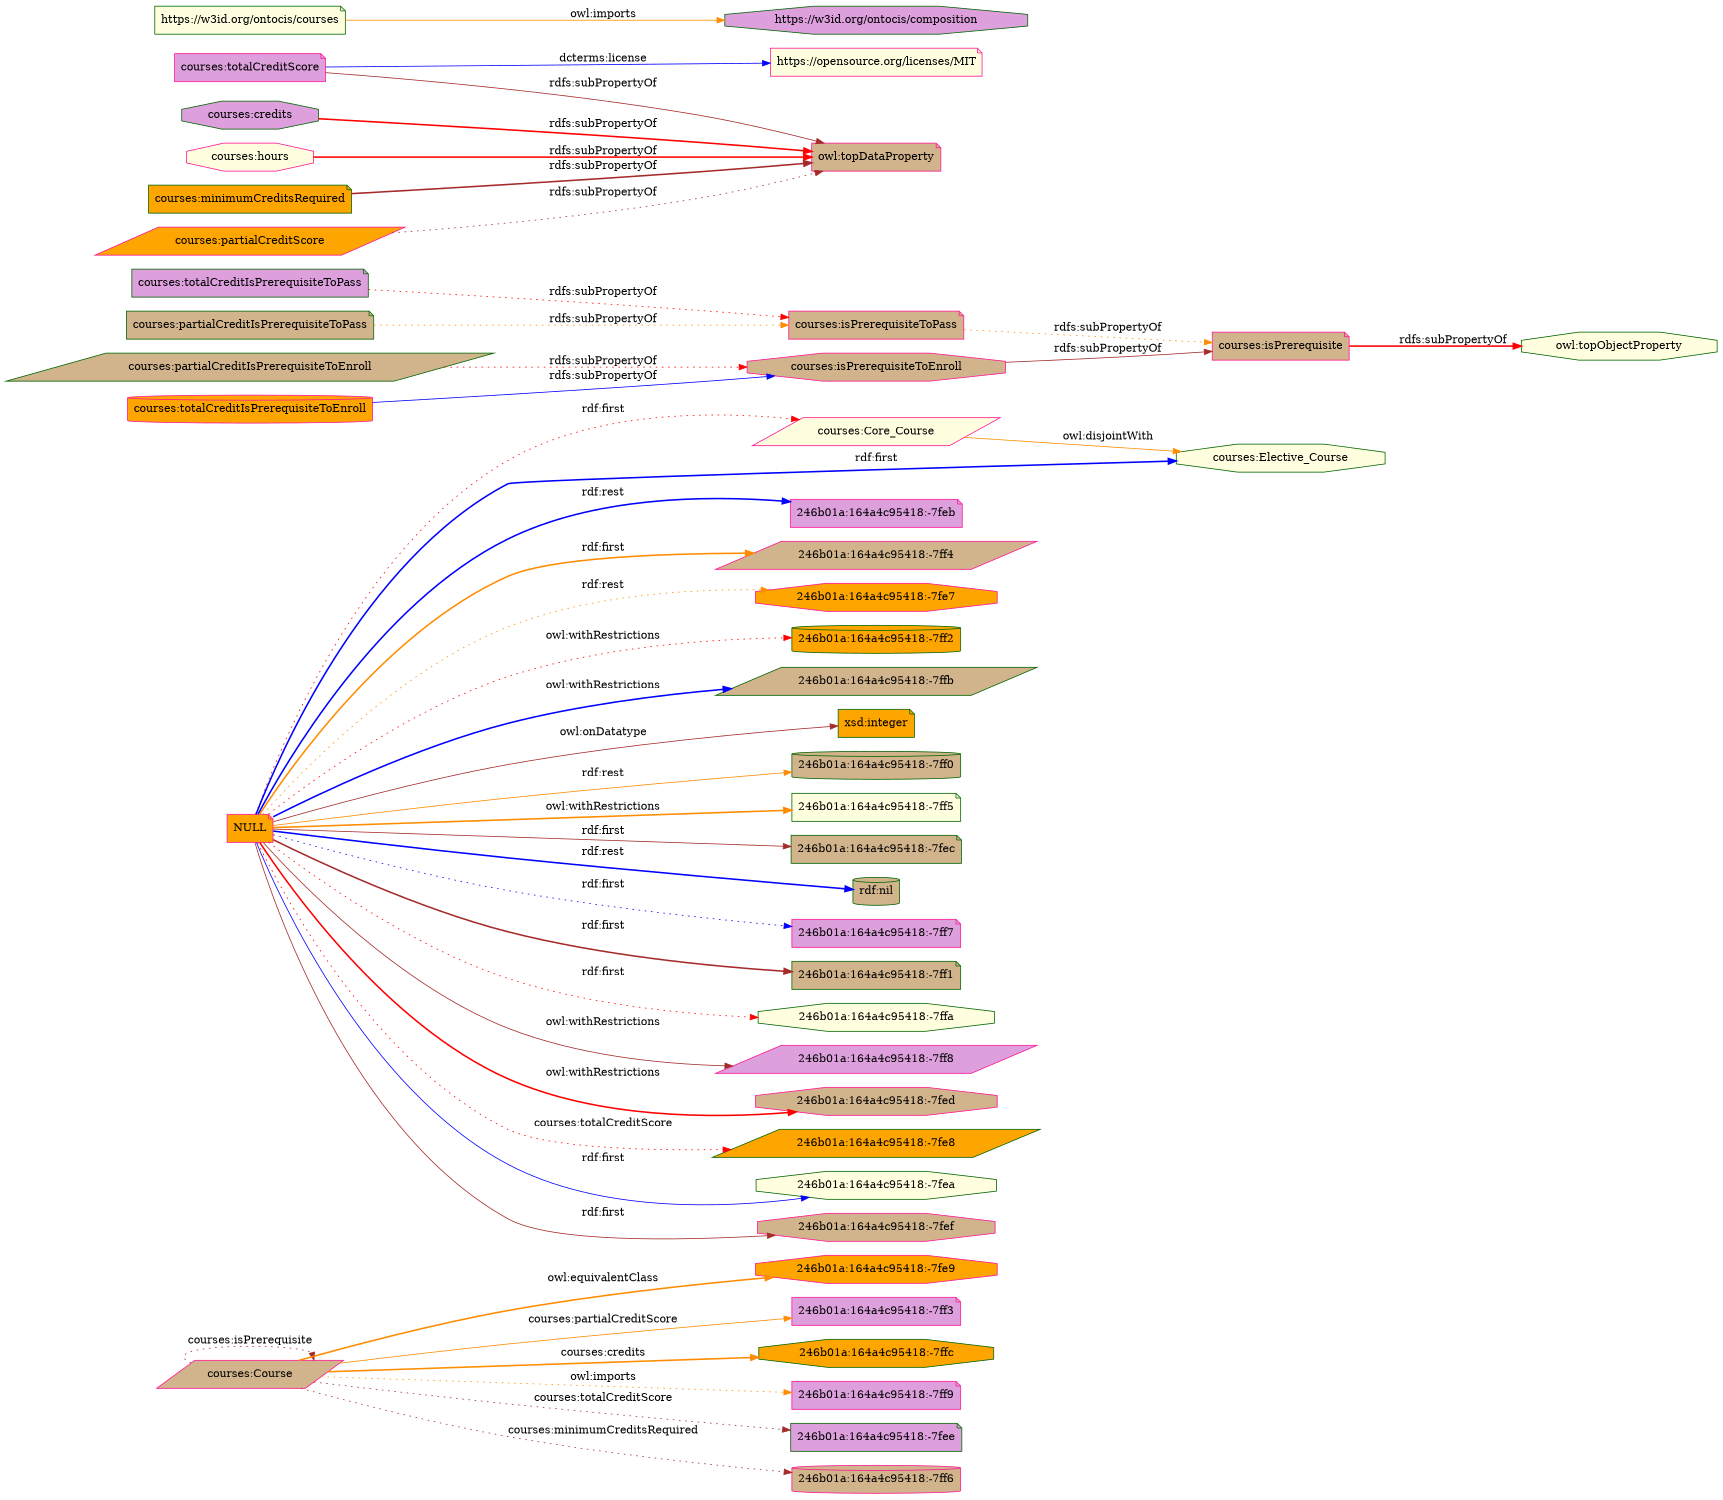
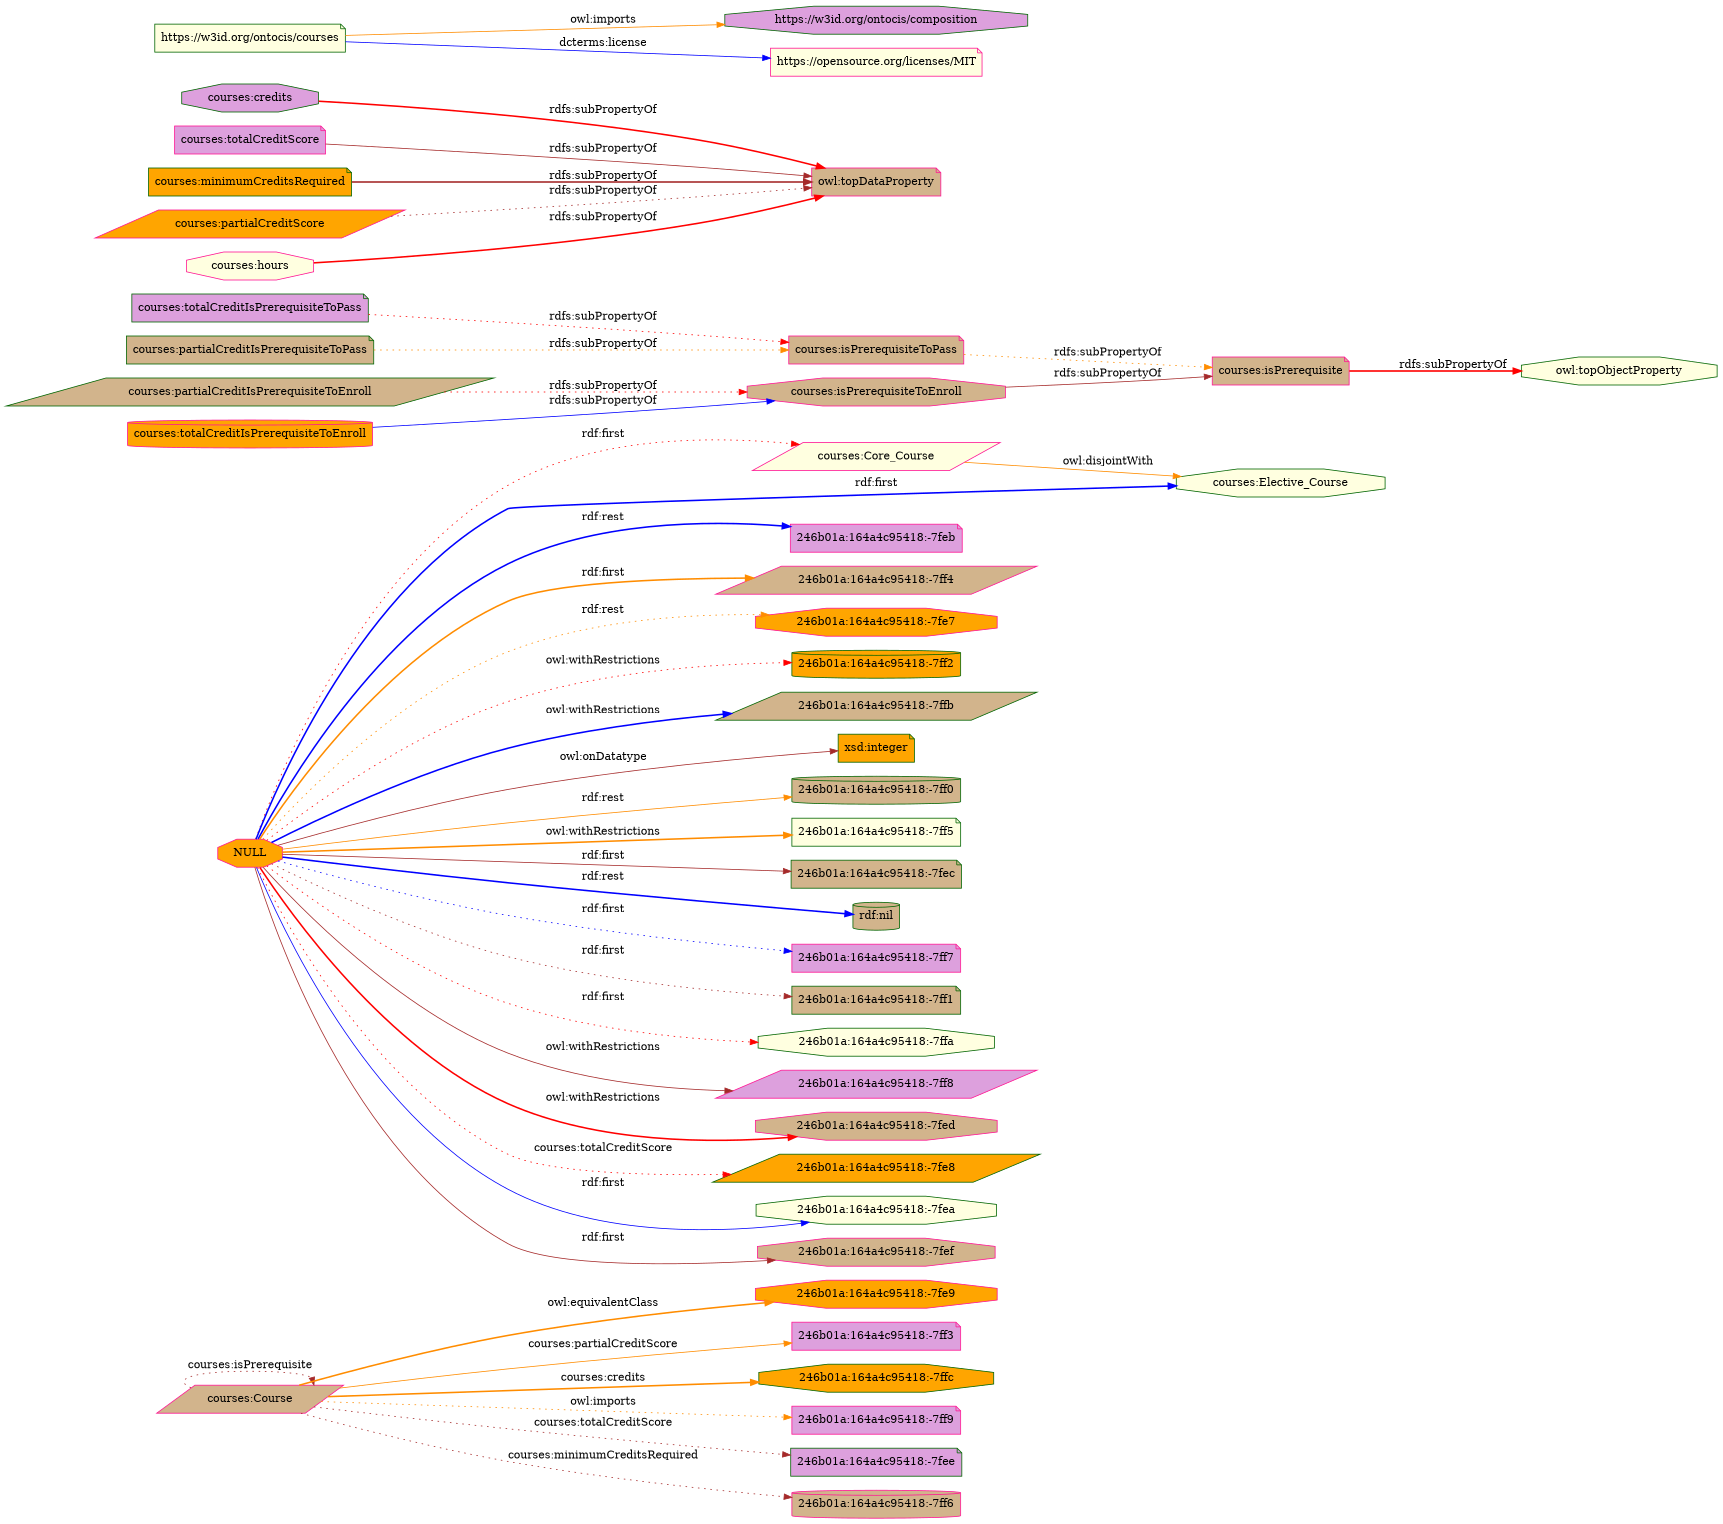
edge "courses:totalCreditScore" -> "https://opensource.org/licenses/MIT": now "https://w3id.org/ontocis/courses" -> "https://opensource.org/licenses/MIT"
node "NULL": shape note -> octagon
edge "NULL" -> "246b01a:164a4c95418:-7ff1": style bold -> dotted
